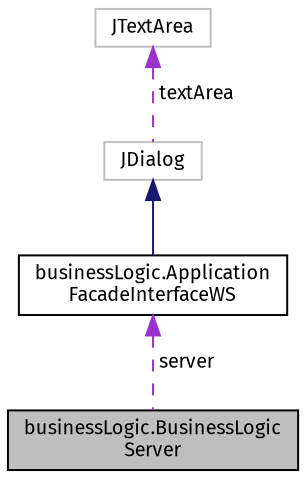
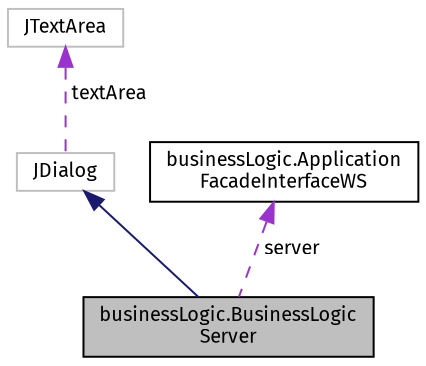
edge "businessLogic.Application FacadeInterfaceWS" -> "JDialog": now "businessLogic.BusinessLogic Server" -> "JDialog"
